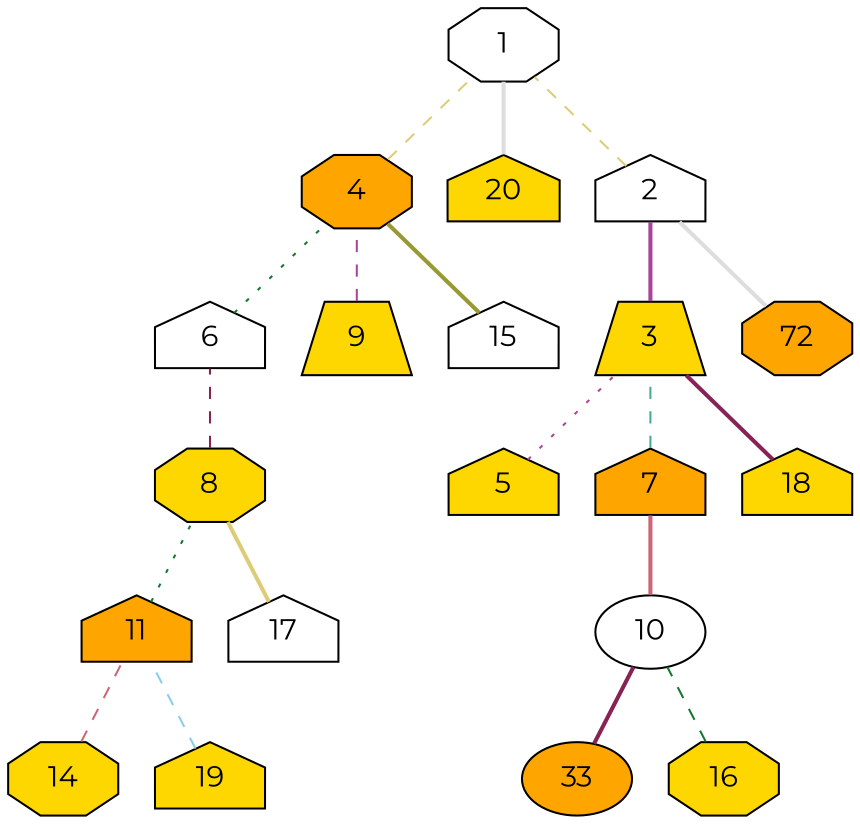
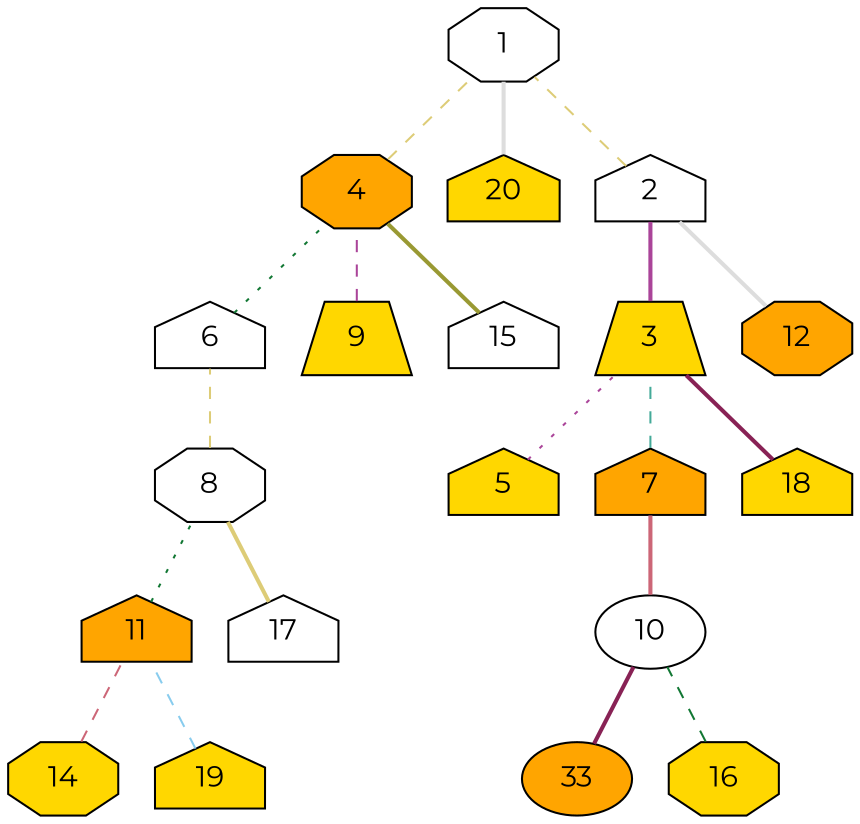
node "72": label "72" -> "12"
edge "6" -- "8": color #882255 -> #ddcc77
node "8": fillcolor gold -> white
